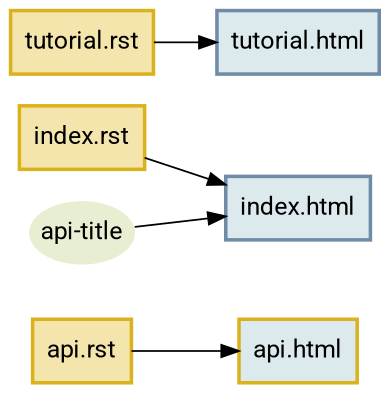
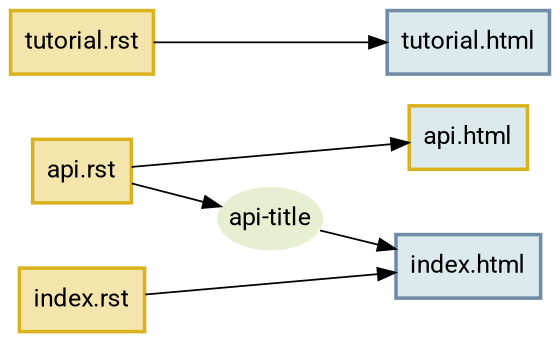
edge "api.rst" -> "api-title": added
